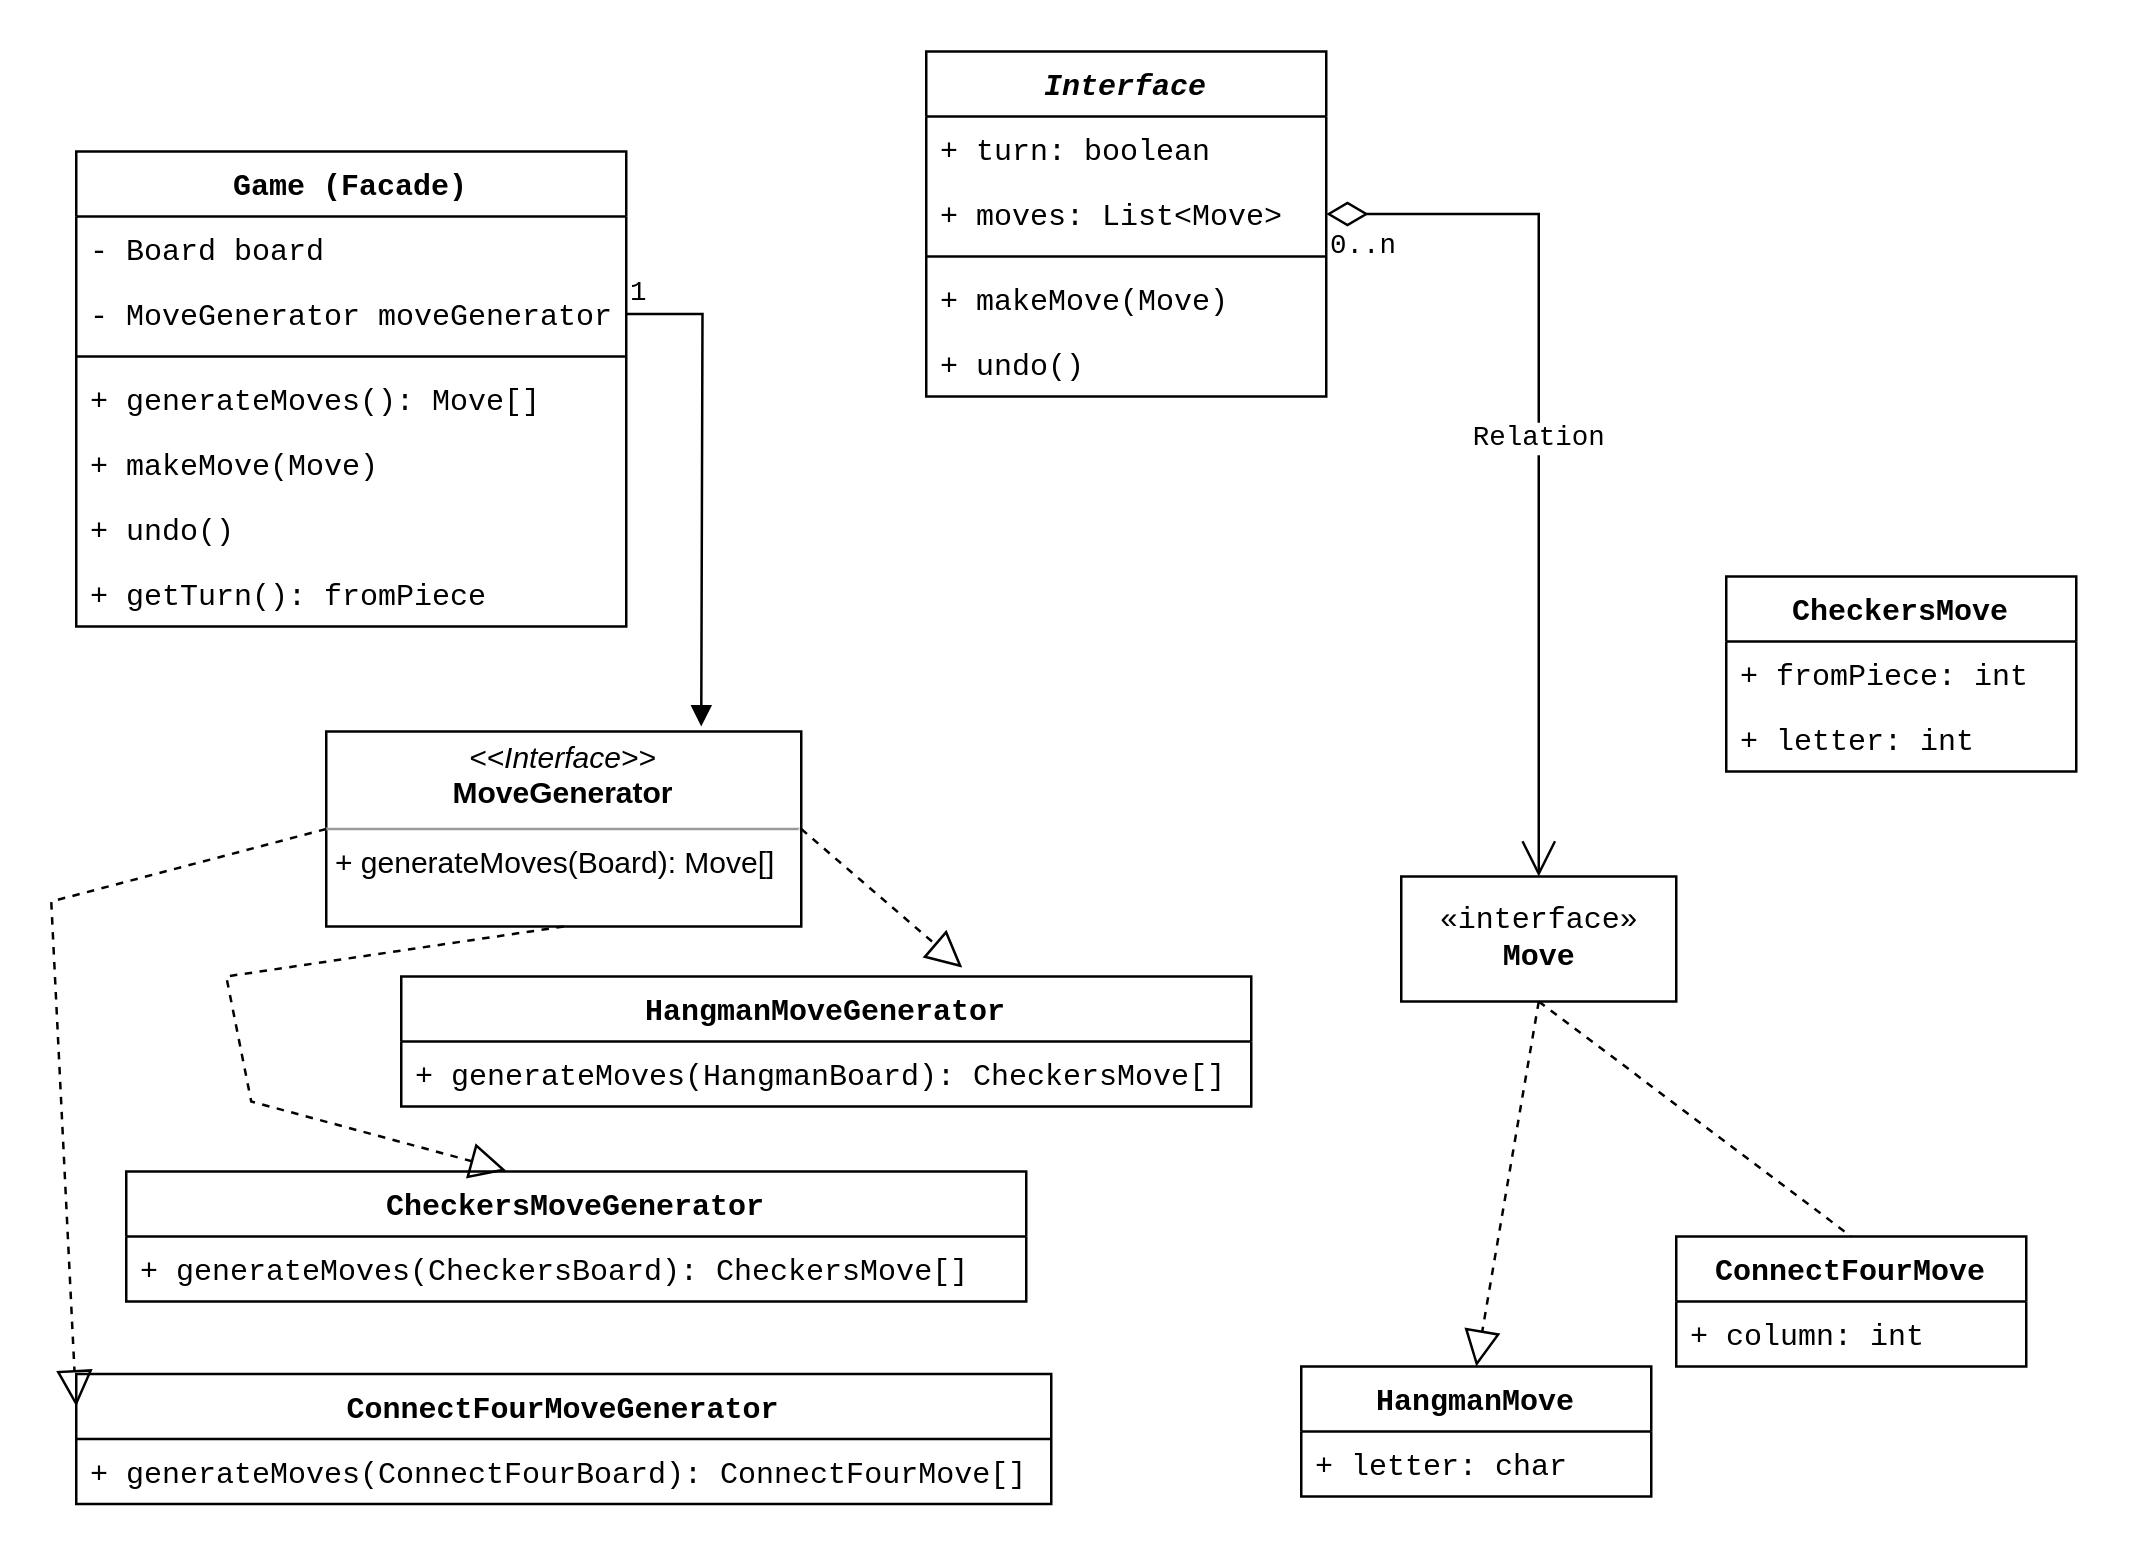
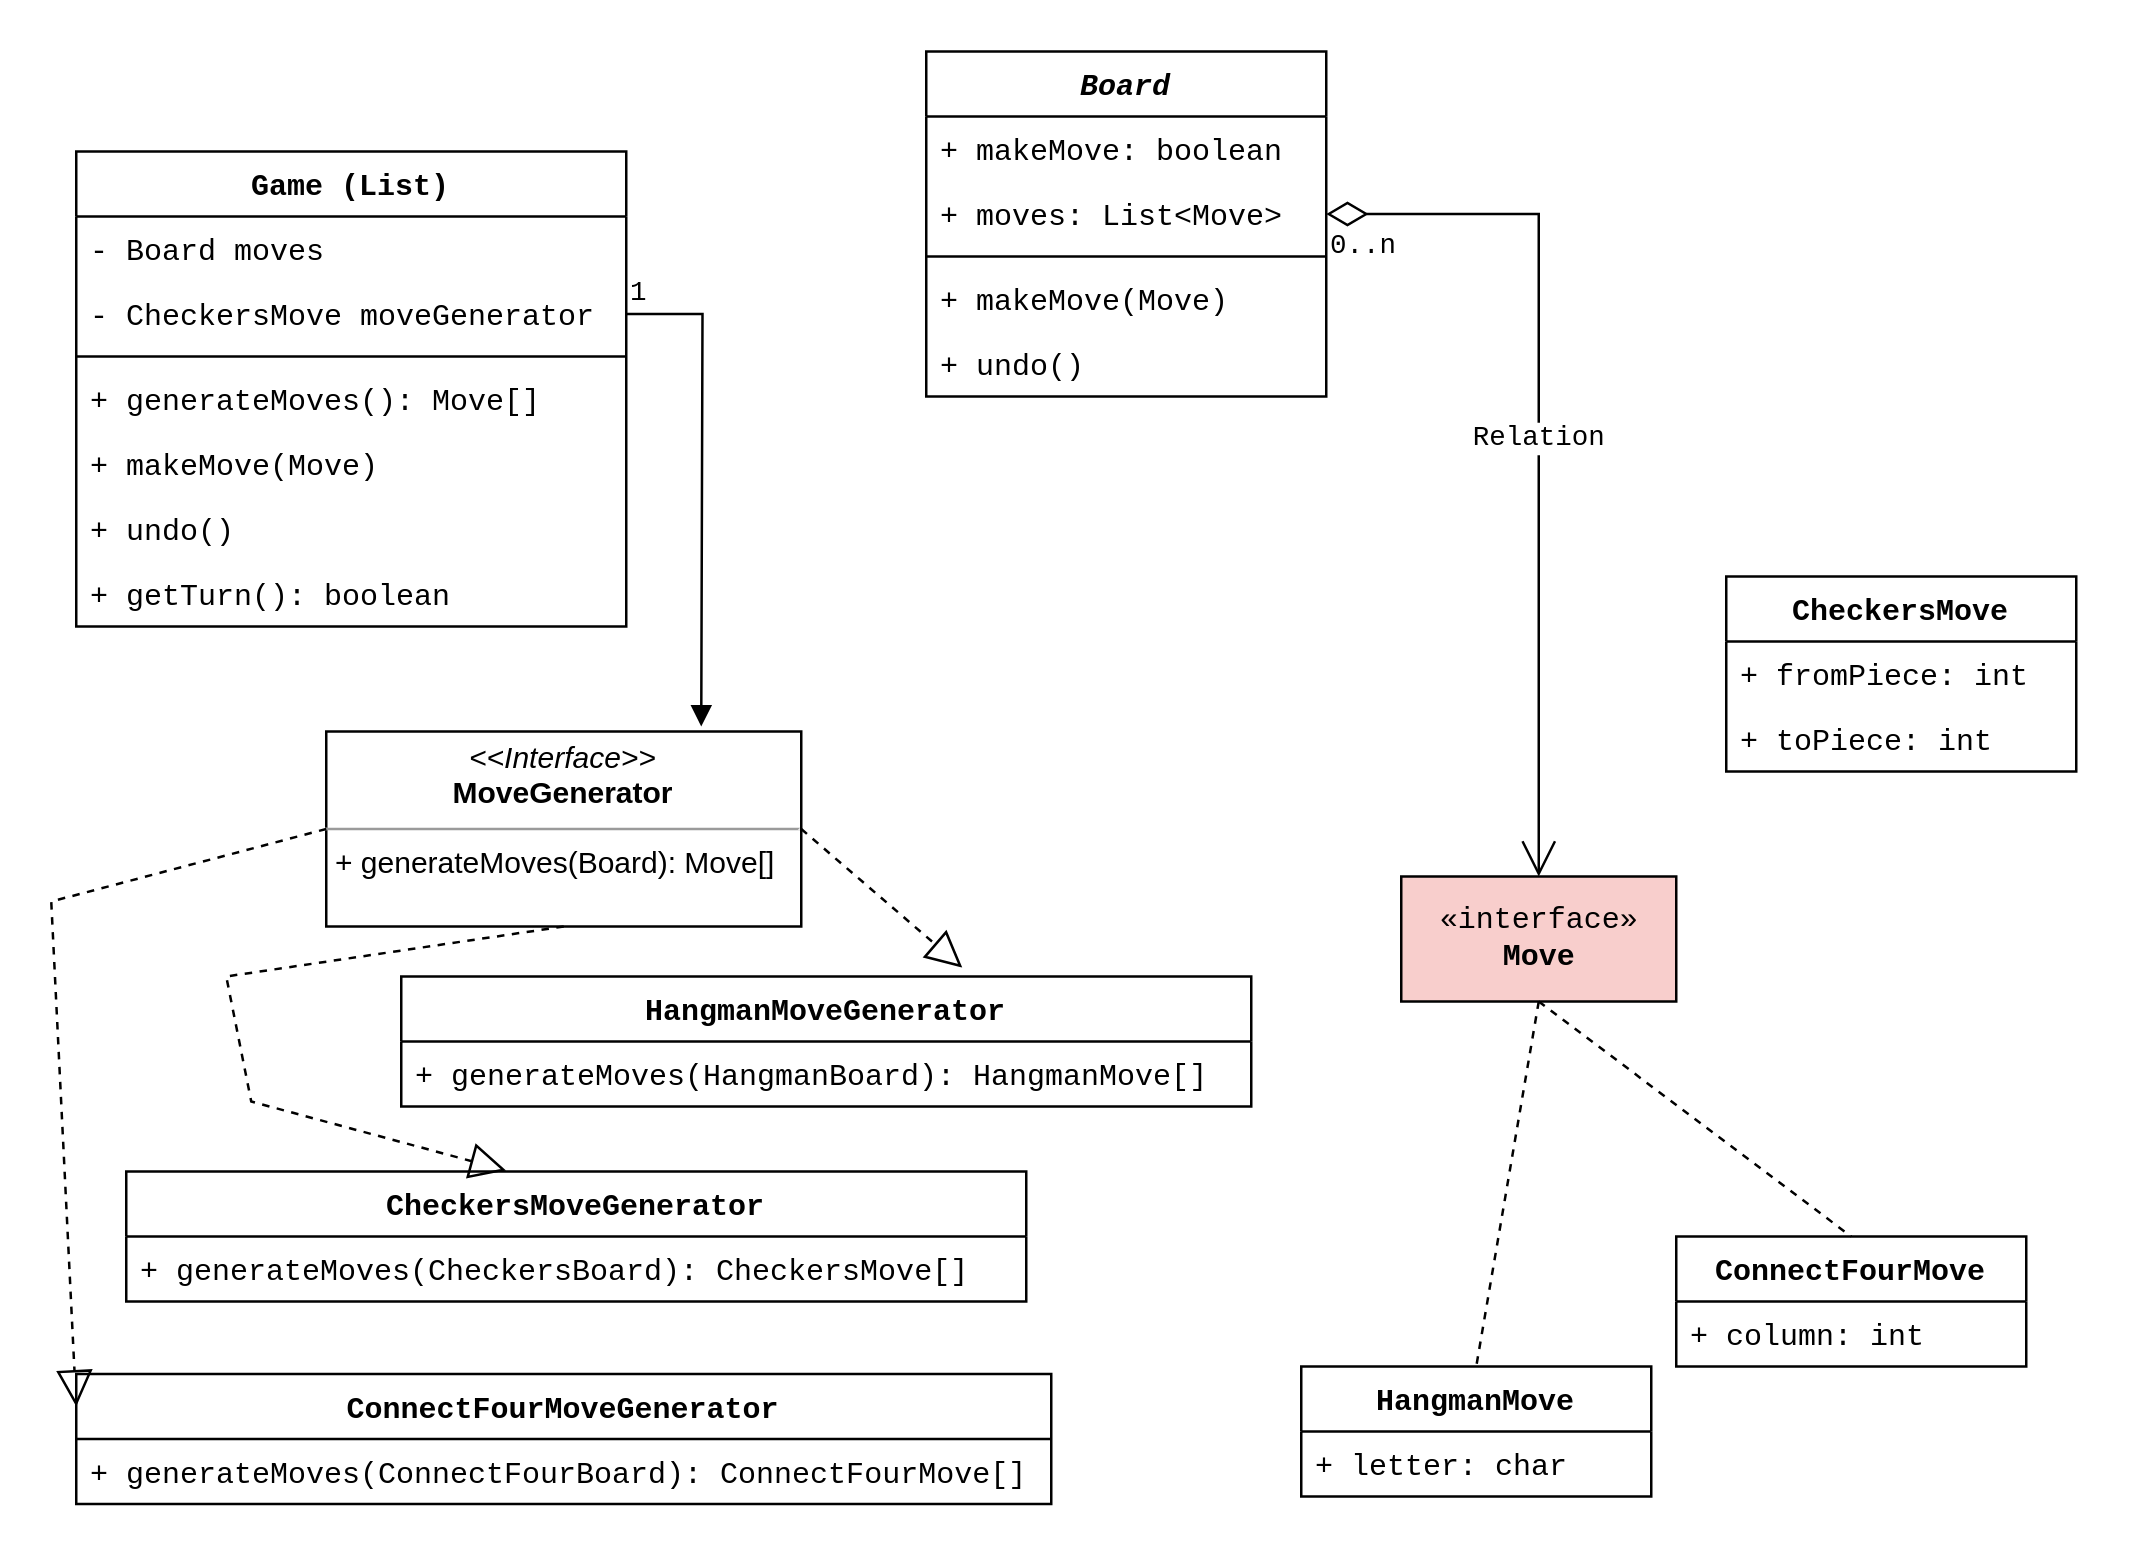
node "Interface": label "Interface" -> "Board"
node "+ turn: boolean": label "+ turn: boolean" -> "+ makeMove: boolean"
node "Game (Facade)": label "Game (Facade)" -> "Game (List)"
node "- Board board": label "- Board board" -> "- Board moves"
node "- MoveGenerator moveGenerator": label "- MoveGenerator moveGenerator" -> "- CheckersMove moveGenerator"
node "+ getTurn(): fromPiece": label "+ getTurn(): fromPiece" -> "+ getTurn(): boolean"
node "+ letter: int": label "+ letter: int" -> "+ toPiece: int"
node "«interface» Move": fillcolor #ffffff -> #f8cecc
node "+ generateMoves(HangmanBoard): CheckersMove[]": label "+ generateMoves(HangmanBoard): CheckersMove[]" -> "+ generateMoves(HangmanBoard): HangmanMove[]"
edge "«interface» Move" -> "HangmanMove": arrowhead block -> none
